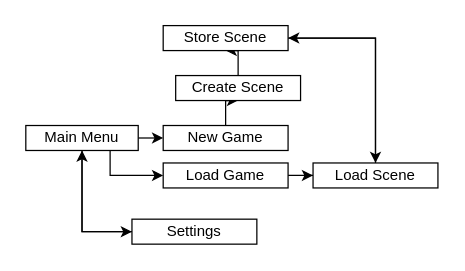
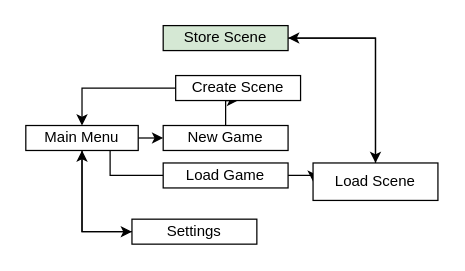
node "Store Scene": fillcolor #ffffff -> #d5e8d4
edge "Create Scene" -> "Store Scene": now "Create Scene" -> "Main Menu"
edge "Main Menu" -> "Load Game": arrowhead classic -> none
node "Load Scene": size 125x25 -> 125x38
